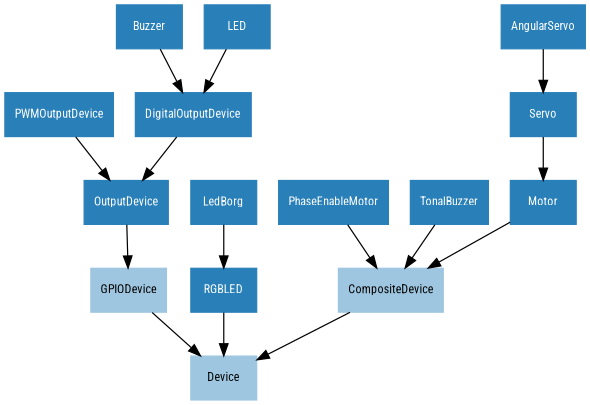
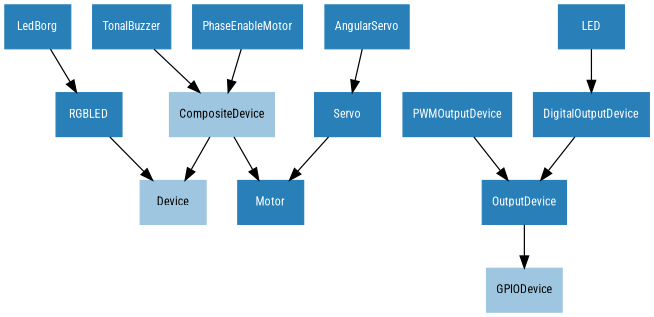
node "Buzzer": removed
edge "Motor" -> "CompositeDevice": reversed
edge "GPIODevice" -> "Device": removed
